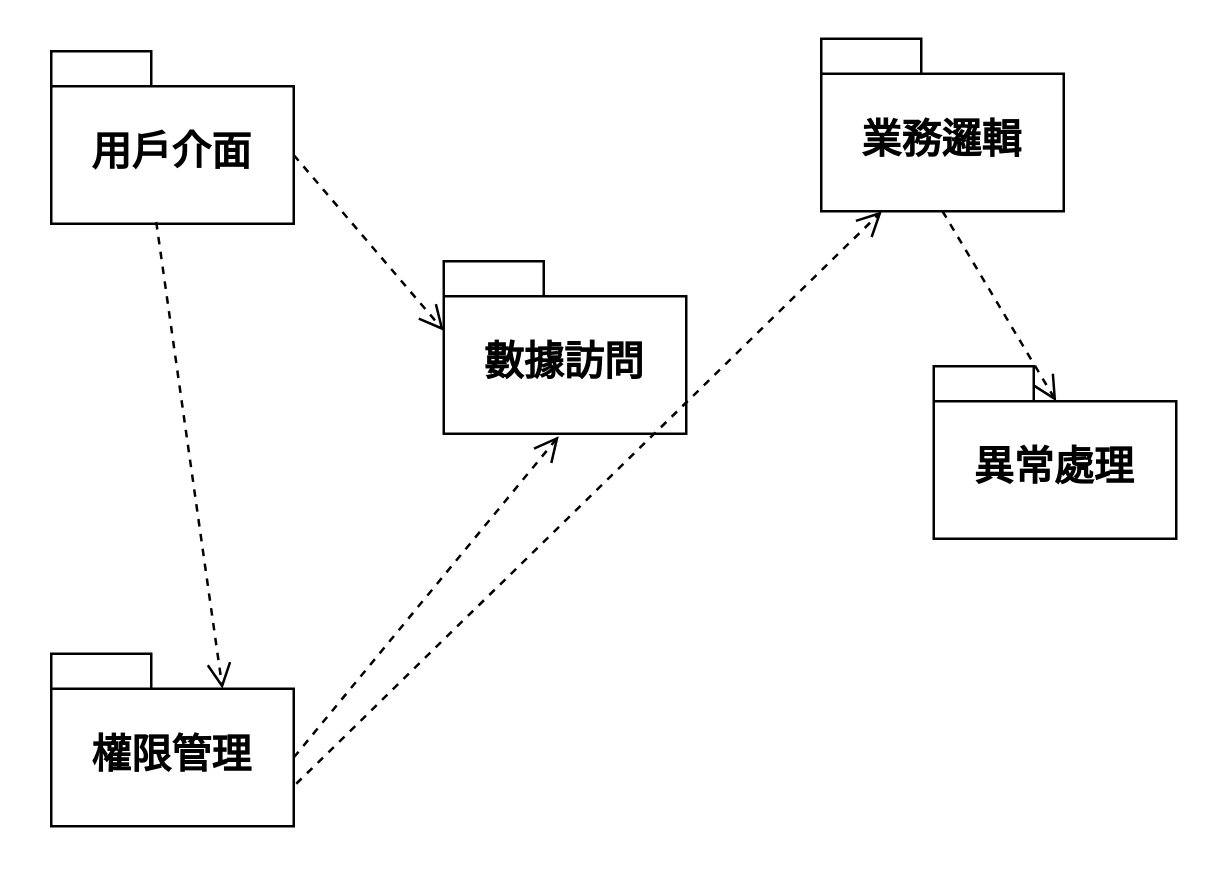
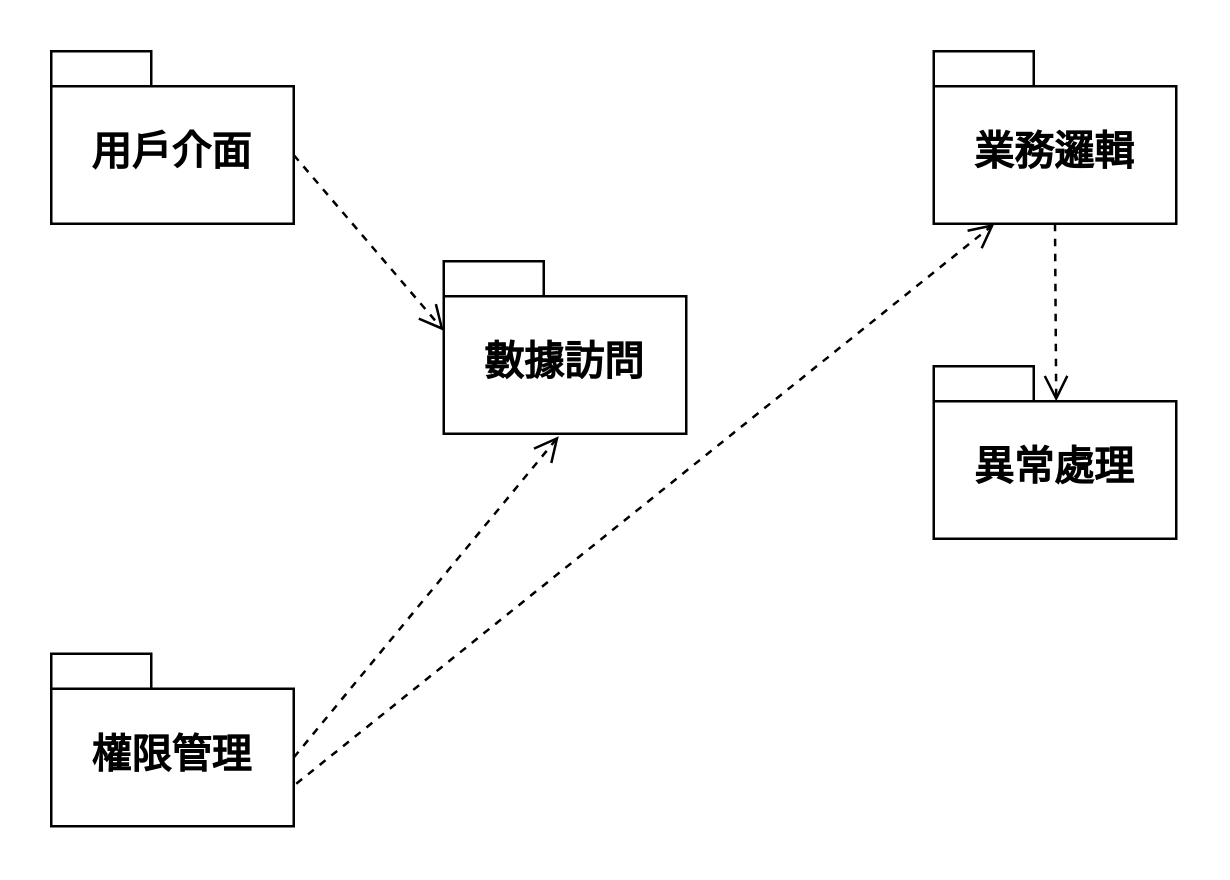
node "業務邏輯": moved (943, 125) -> (1055, 138)
edge "用戶介面" -> "權限管理": removed
